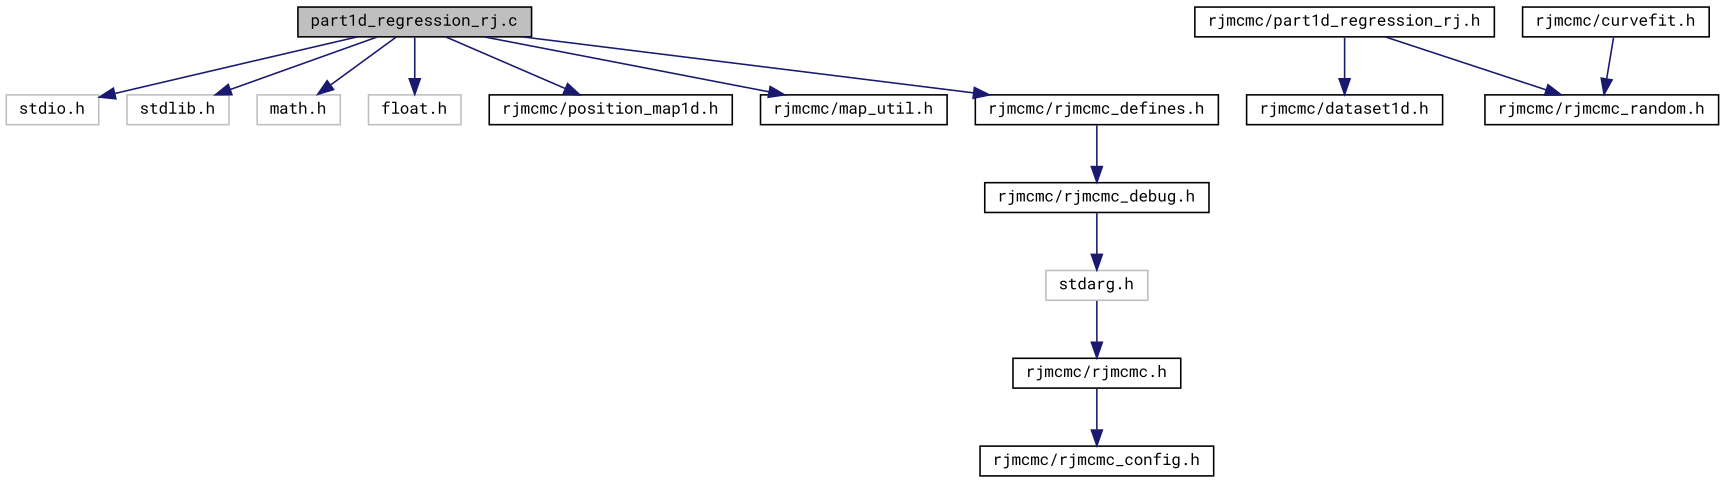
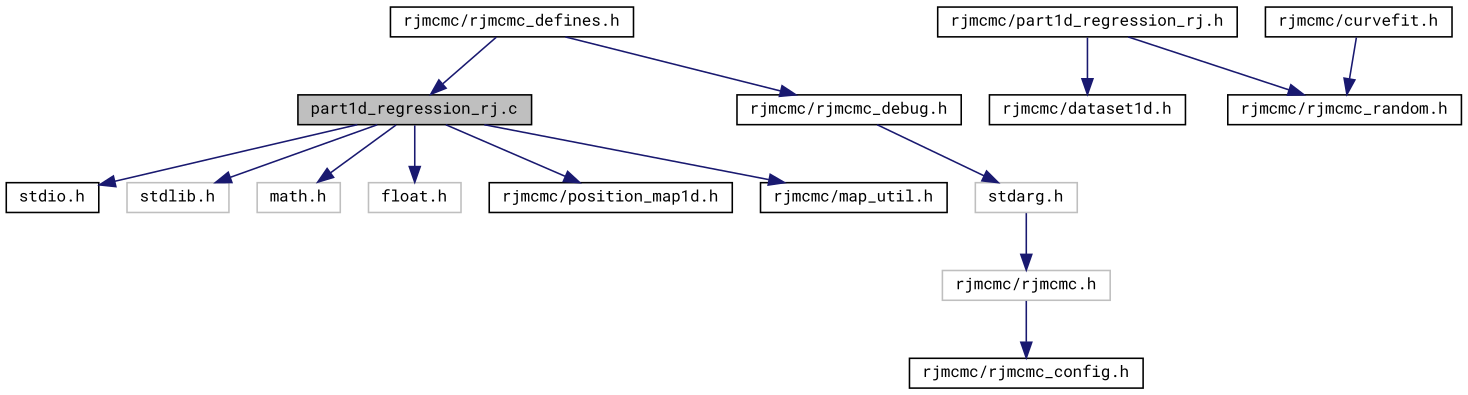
edge "part1d_regression_rj.c" -> "rjmcmc/rjmcmc_defines.h": reversed
node "stdio.h": color grey75 -> black
node "rjmcmc/rjmcmc.h": color black -> grey75
